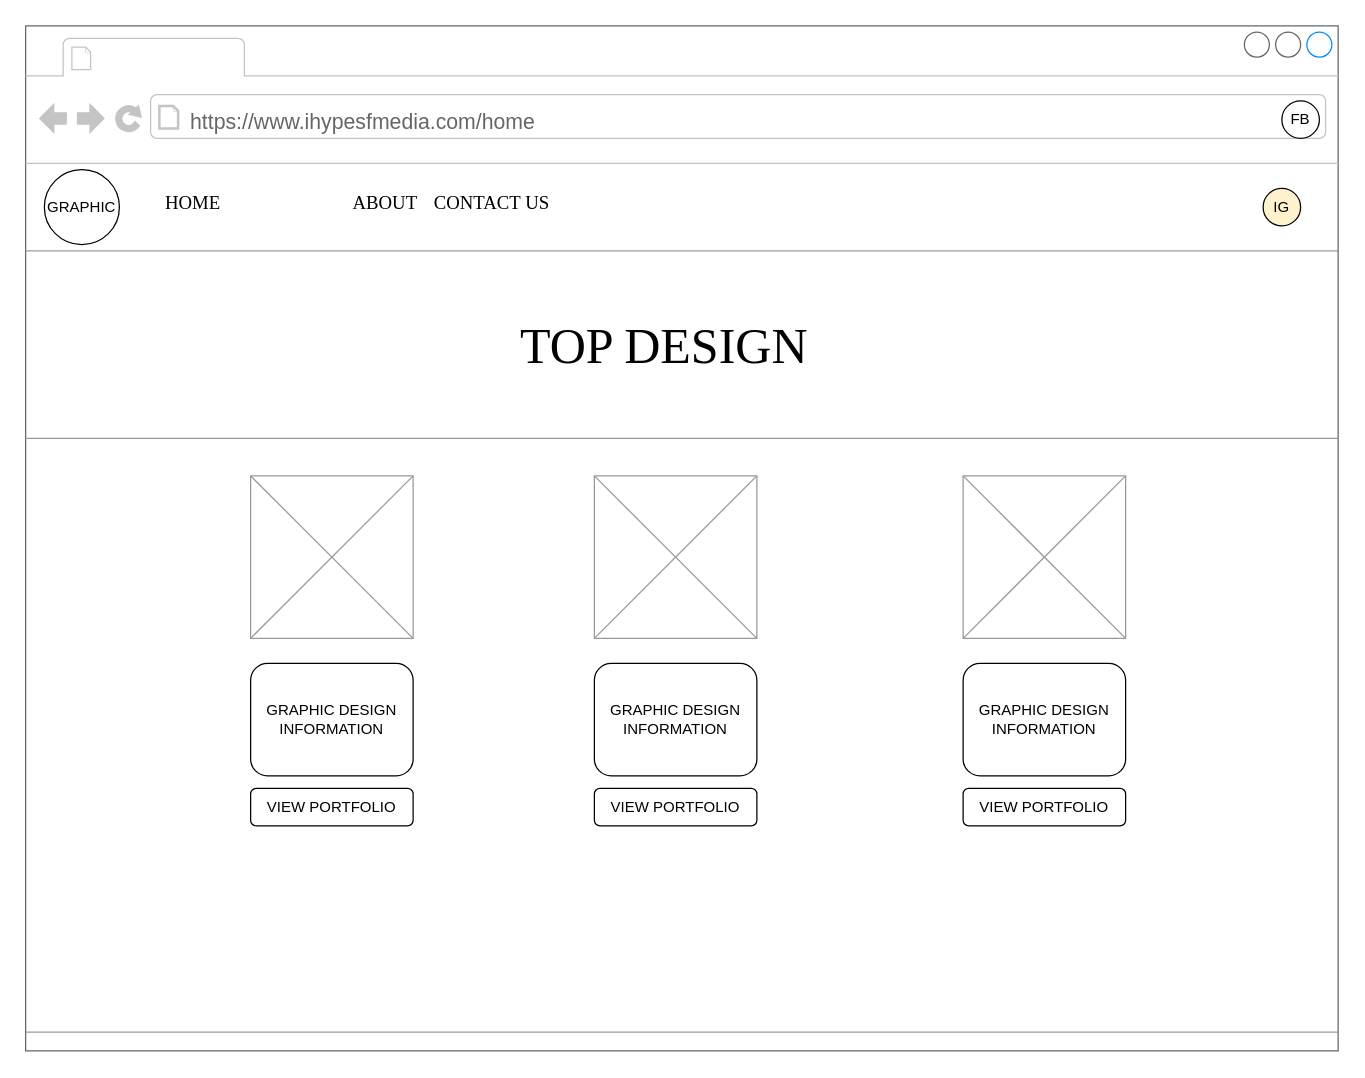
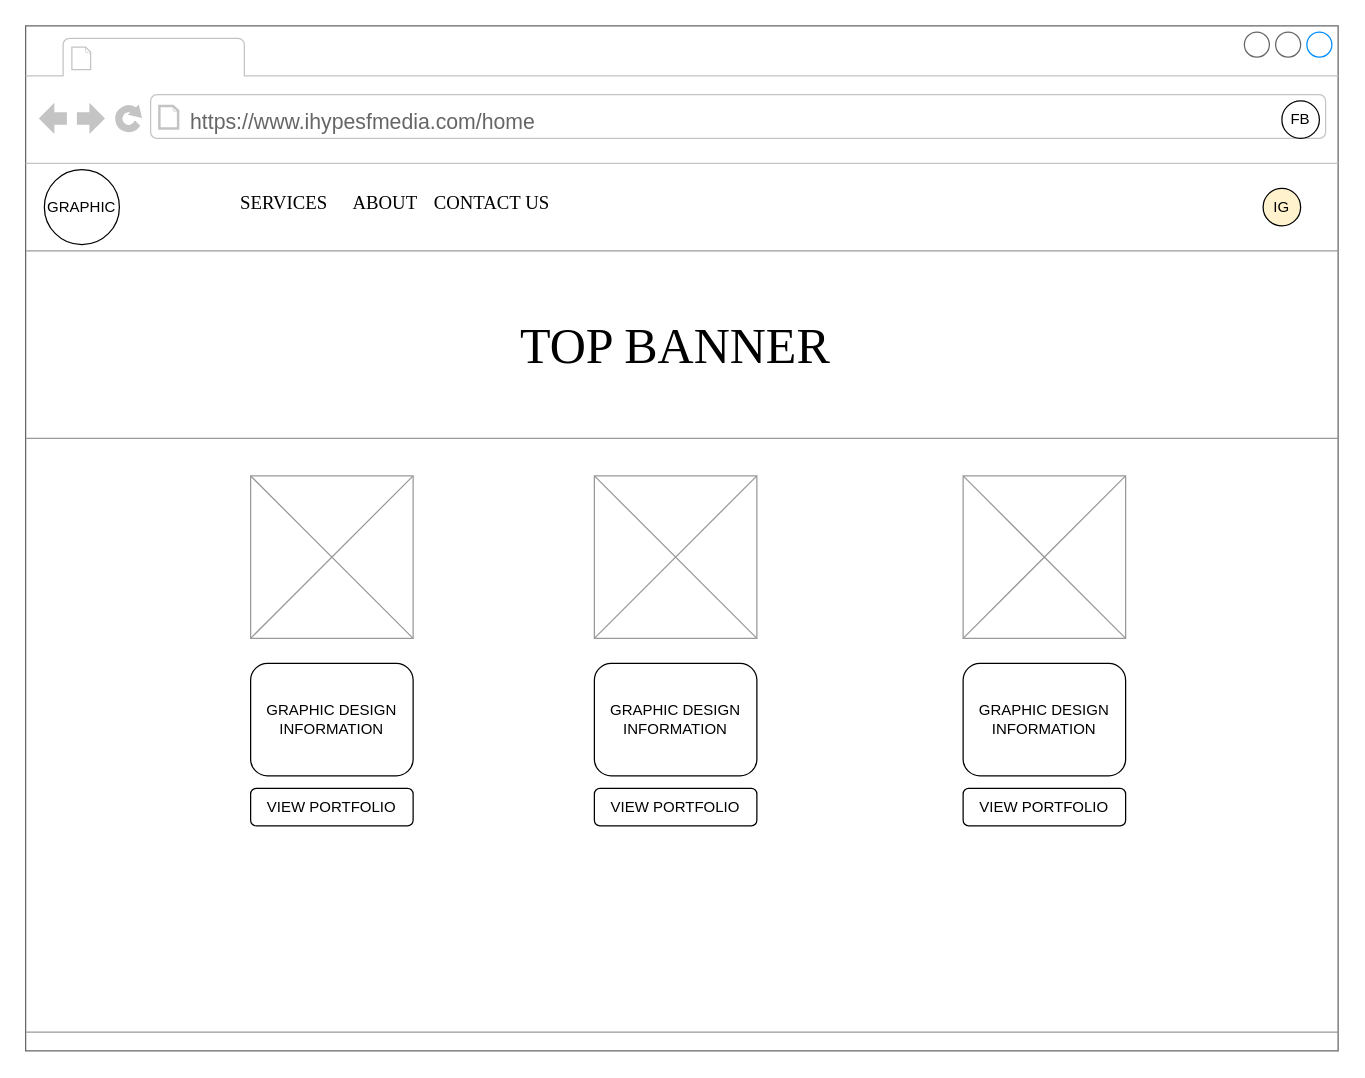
node "HOME": removed
node "SERVICES": added
node "TOP DESIGN": label "TOP DESIGN" -> "TOP BANNER"
